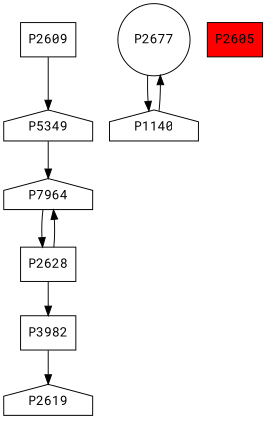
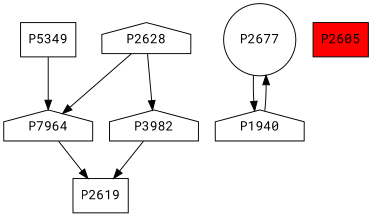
node "P2609": removed
node "P5349": shape house -> box
node "P1140": label "P1140" -> "P1940"
edge "P7964" -> "P2628": now "P7964" -> "P2619"
node "P2628": shape box -> house
node "P3982": shape box -> house
node "P2619": shape house -> box
